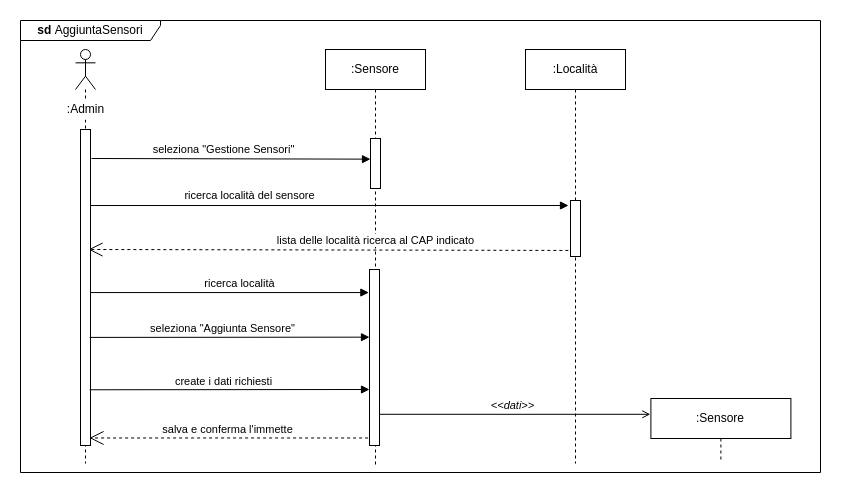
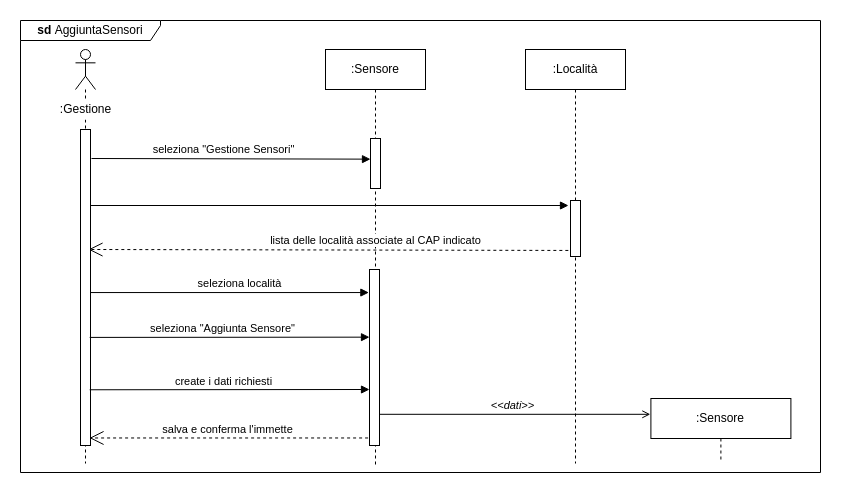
node ":Admin": label ":Admin" -> ":Gestione"
node "ricerca località del sensore": removed
node "lista delle località ricerca al CAP indicato": label "lista delle località ricerca al CAP indicato" -> "lista delle località associate al CAP indicato"
node "ricerca località": label "ricerca località" -> "seleziona località"
